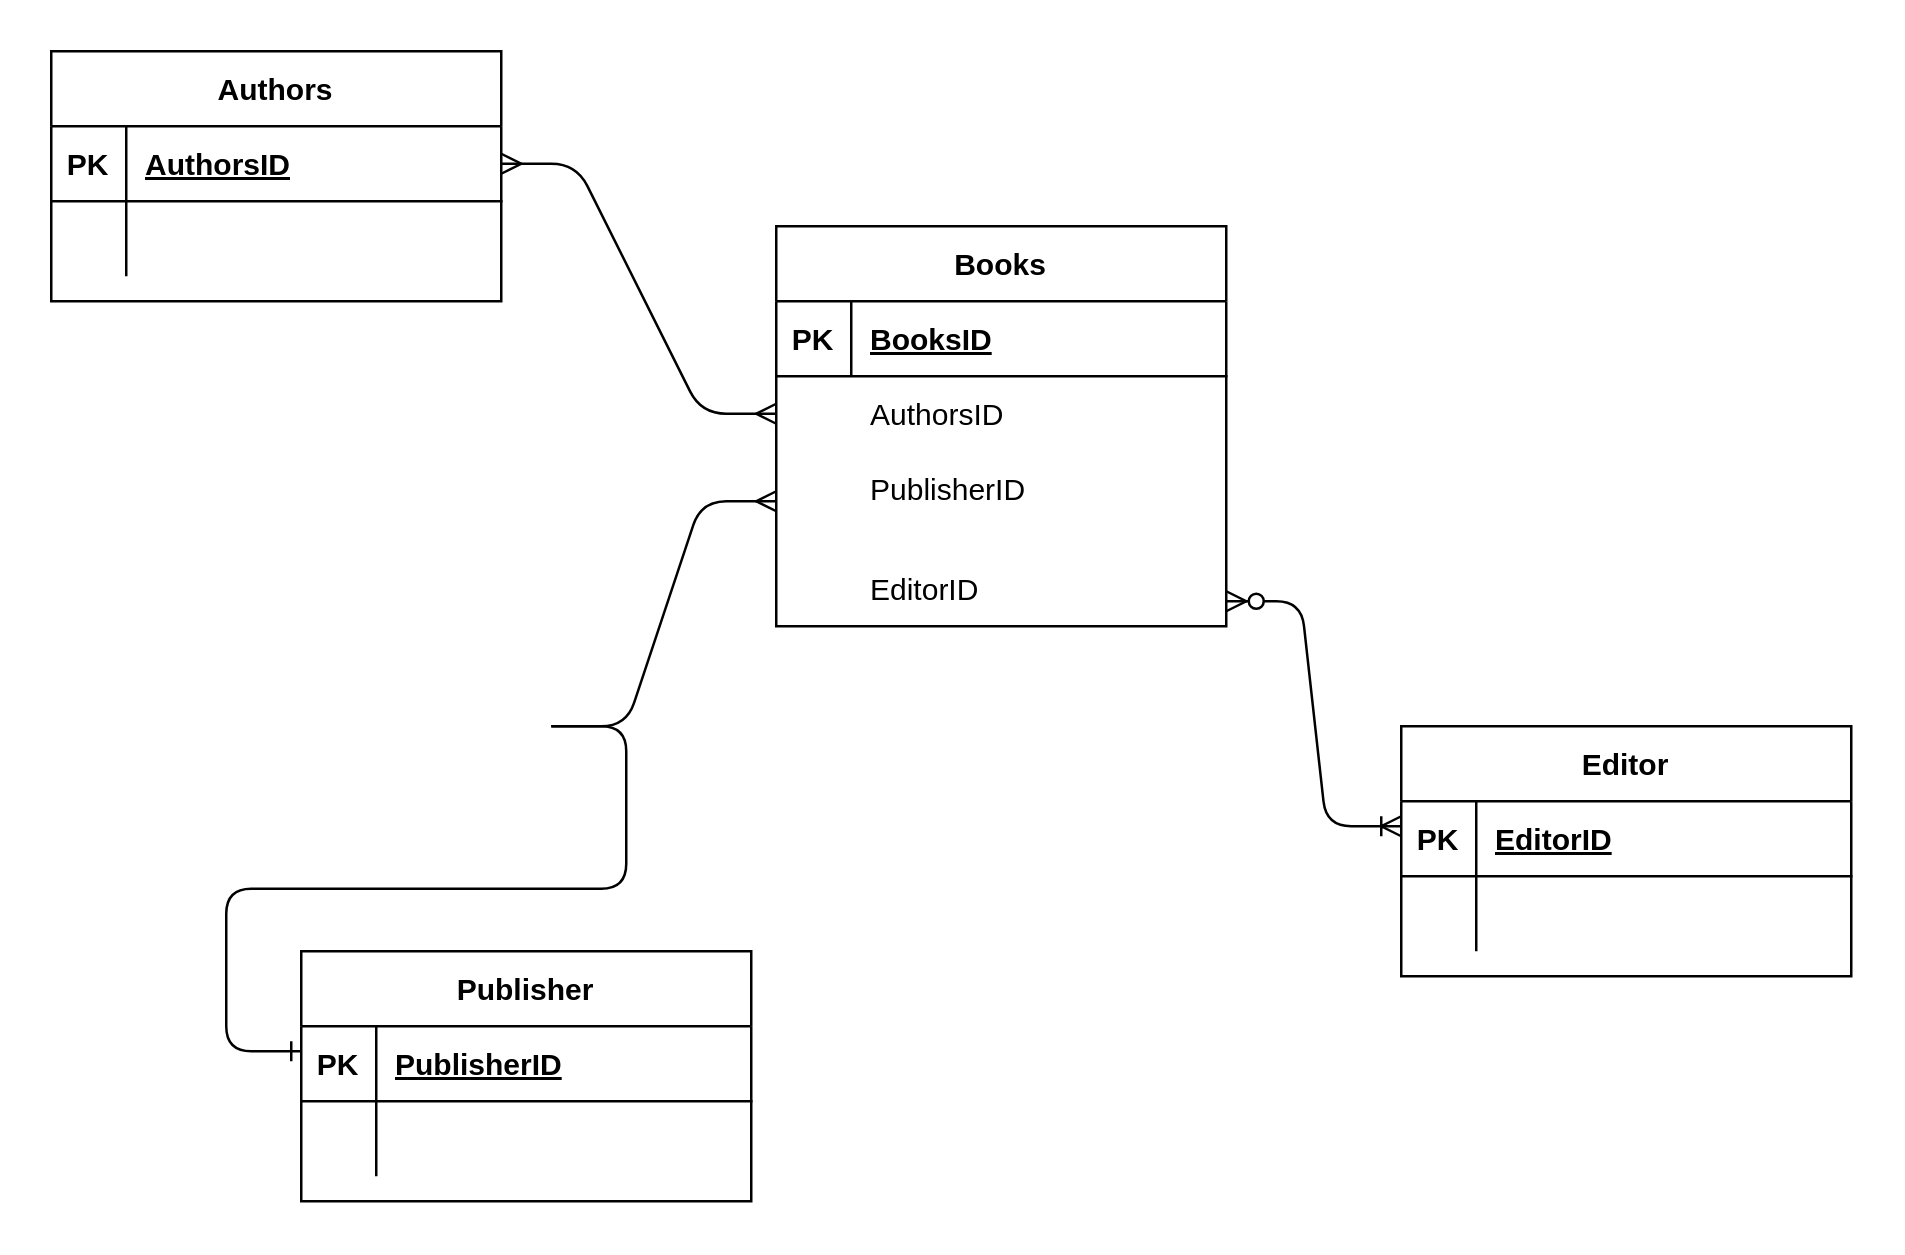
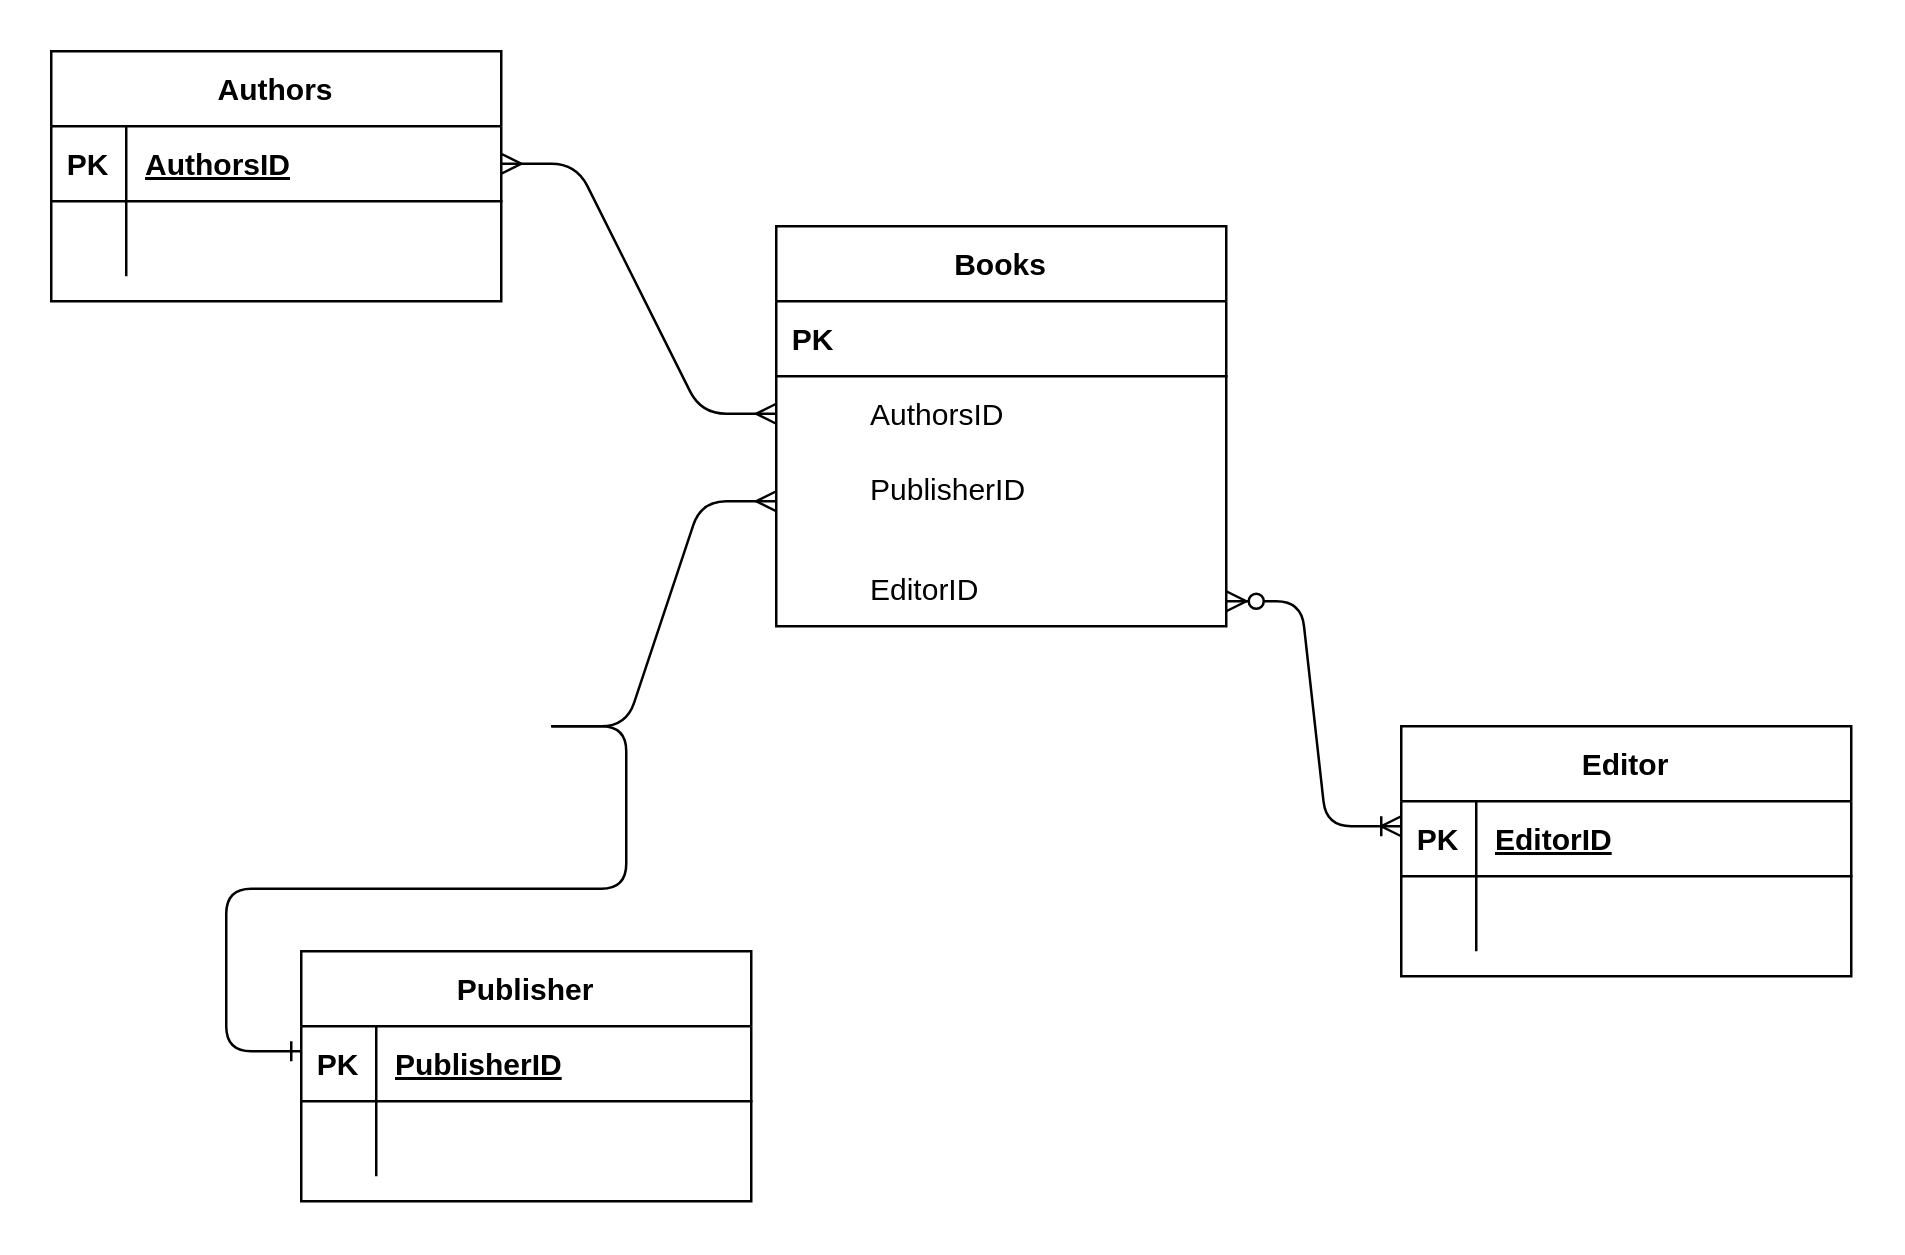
node "BooksID": removed
